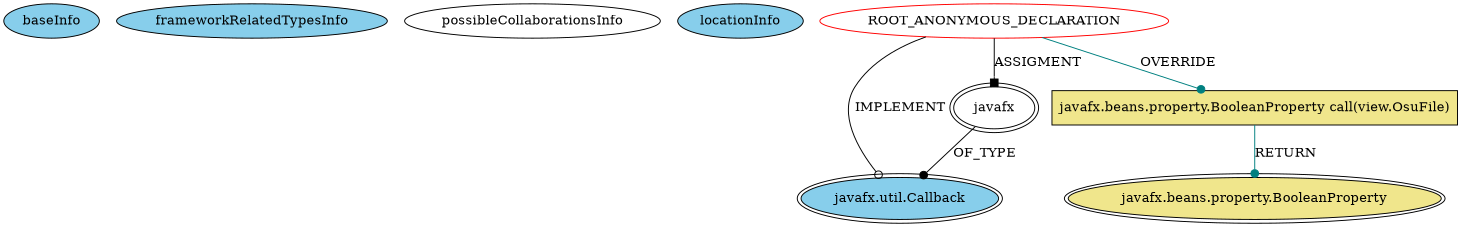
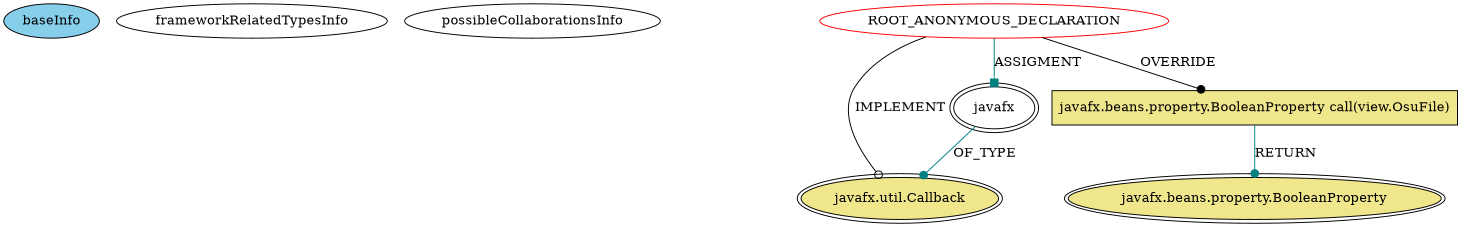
node "frameworkRelatedTypesInfo": fillcolor skyblue -> white
node "locationInfo": removed
edge "ROOT_ANONYMOUS_DECLARATION" -> "javafx": color black -> teal
edge "ROOT_ANONYMOUS_DECLARATION" -> "javafx.beans.property.BooleanProperty call(view.OsuFile)": color teal -> black
edge "javafx" -> "javafx.util.Callback": color black -> teal
node "javafx.util.Callback": fillcolor skyblue -> khaki
